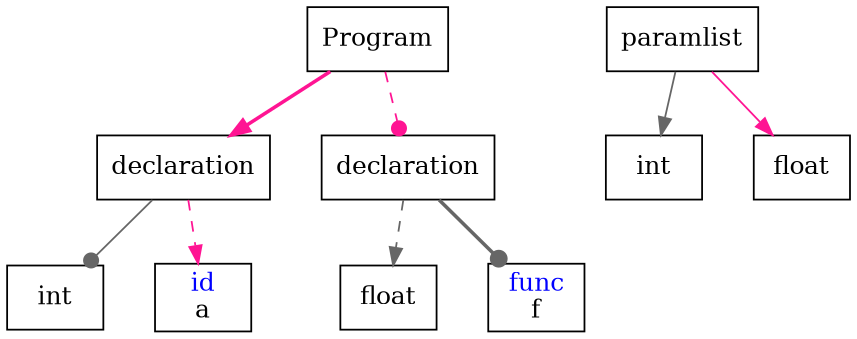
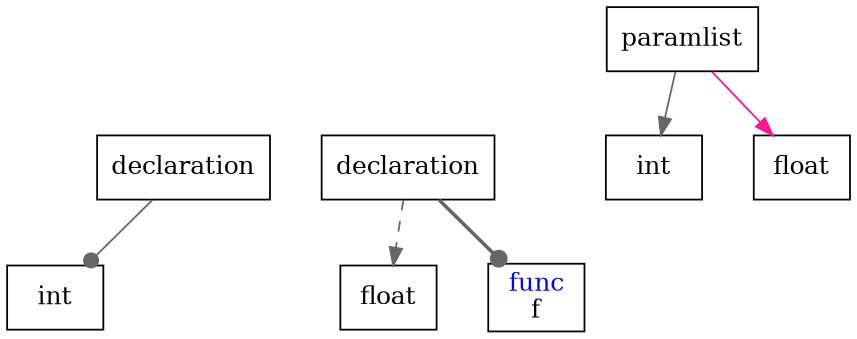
node "Program": removed
node "id": removed
